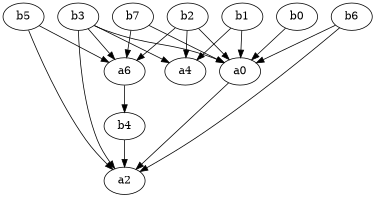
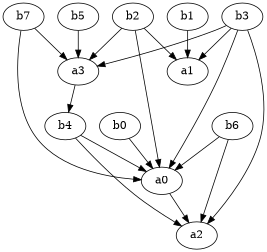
edge "b1" -> "a0": now "b4" -> "a0"
node "a6": label "a6" -> "a3"
node "a4": label "a4" -> "a1"
edge "b5" -> "a2": removed
